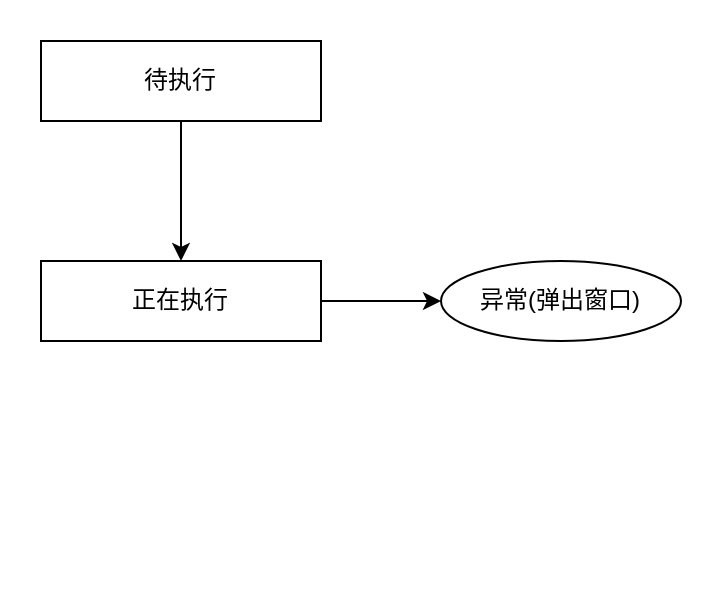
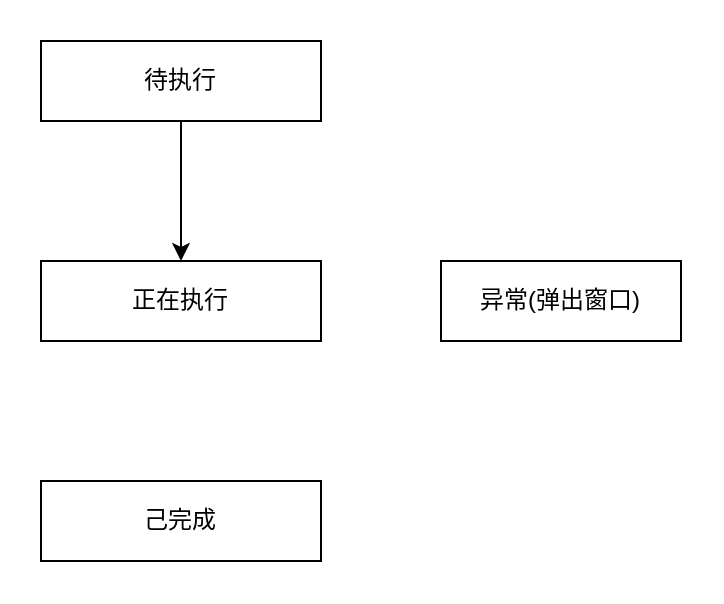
edge "正在执行" -> "异常(弹出窗口)": removed
node "异常(弹出窗口)": shape ellipse -> rectangle
node "己完成": added
